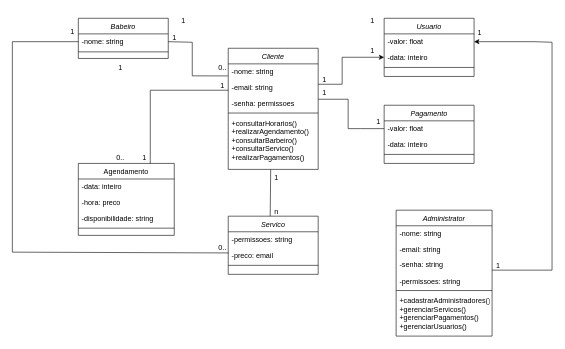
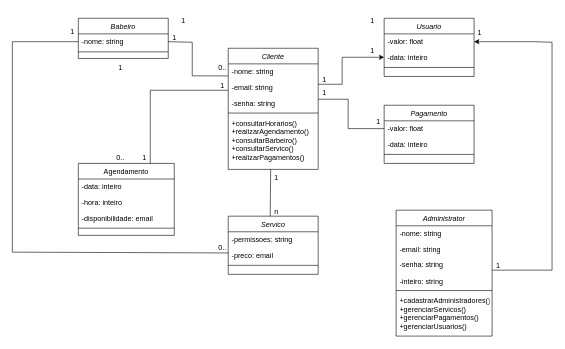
node "-senha: permissoes": label "-senha: permissoes" -> "-senha: string"
node "-hora: preco": label "-hora: preco" -> "-hora: inteiro"
node "-disponibilidade: string": label "-disponibilidade: string" -> "-disponibilidade: email"
node "-senha: string -permissoes: string": label "-senha: string -permissoes: string" -> "-senha: string -inteiro: string"
